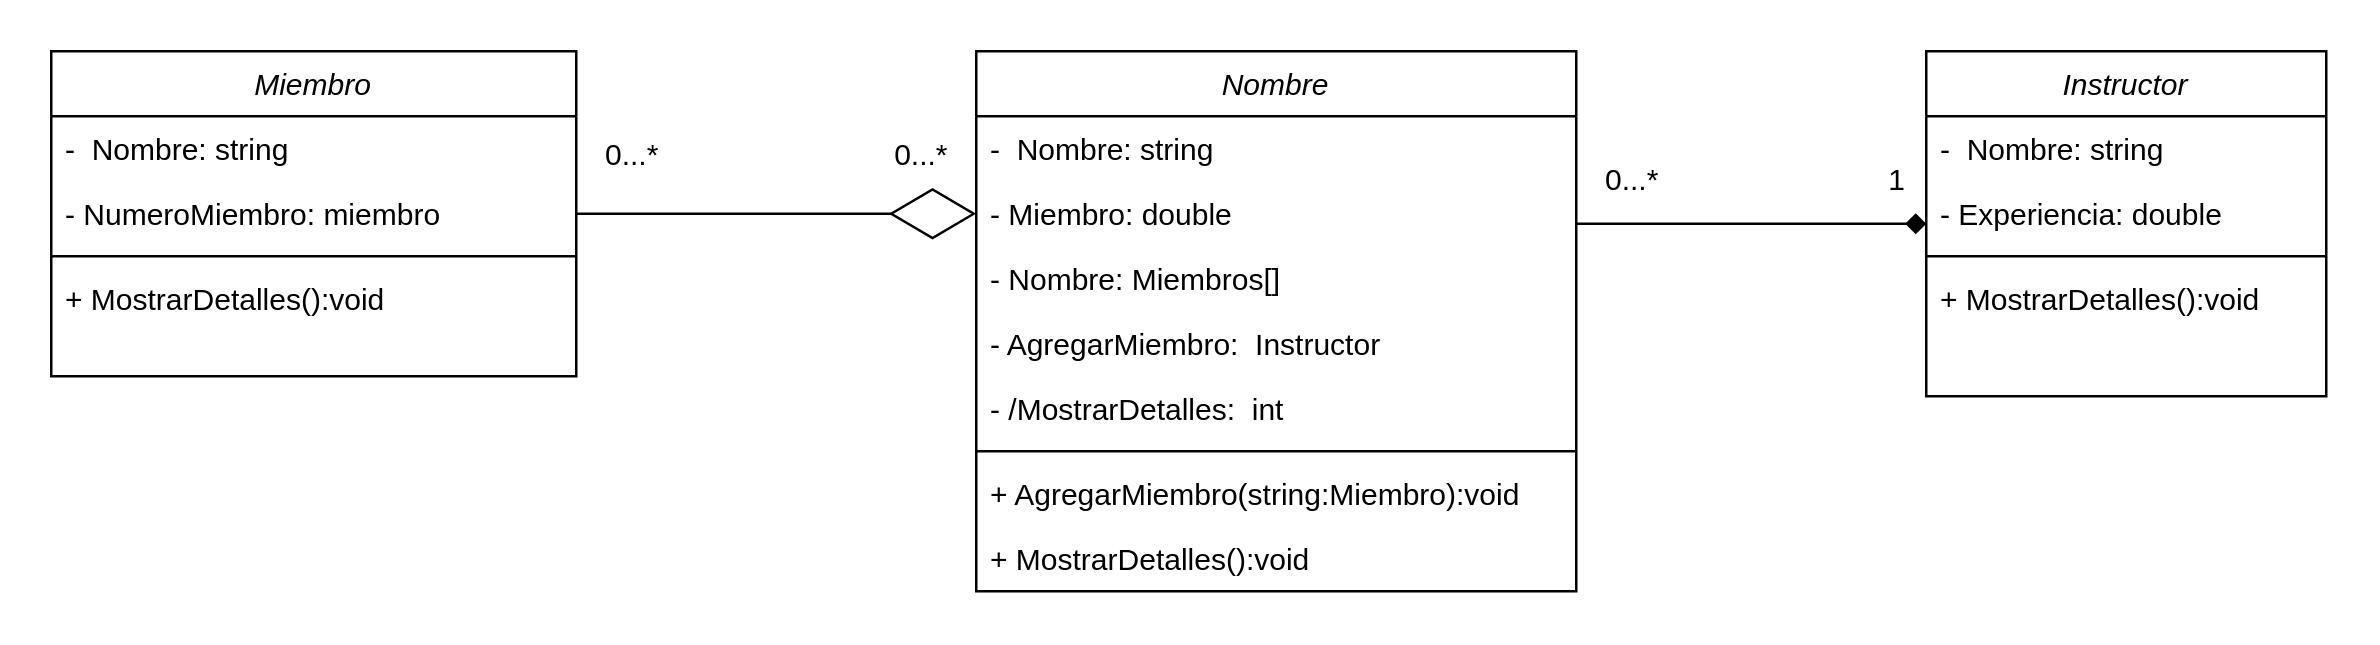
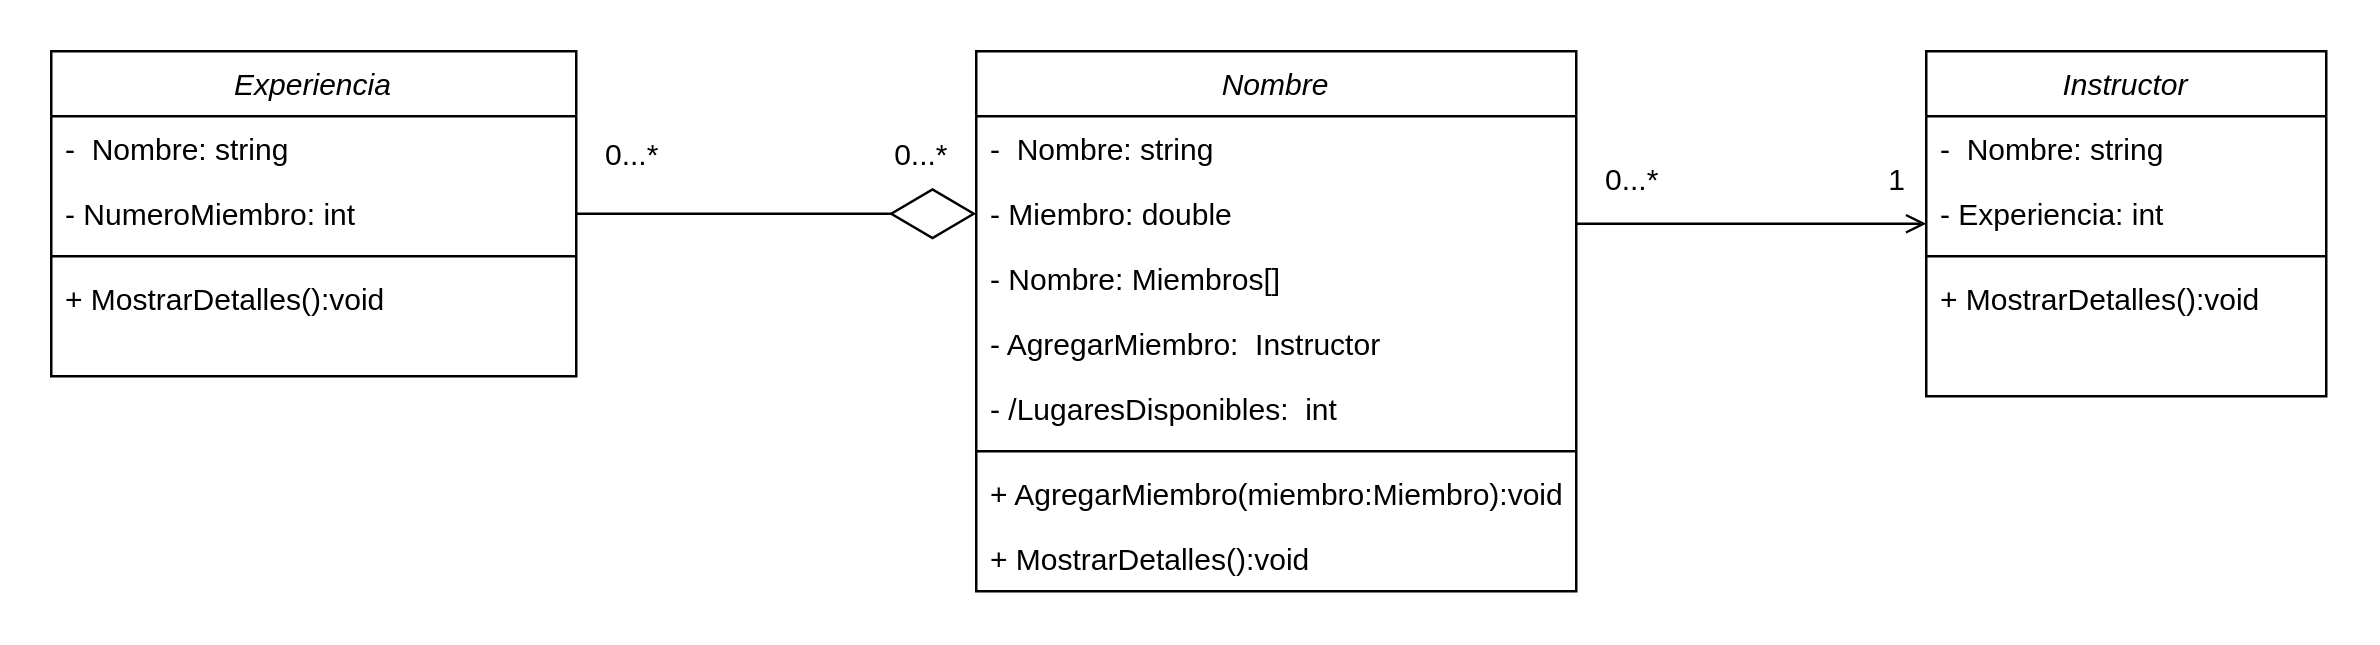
node "Miembro": label "Miembro" -> "Experiencia"
node "- NumeroMiembro: miembro": label "- NumeroMiembro: miembro" -> "- NumeroMiembro: int"
node "- Experiencia: double": label "- Experiencia: double" -> "- Experiencia: int"
edge "Nombre" -> "Instructor": arrowhead diamond -> open
node "- /MostrarDetalles: int": label "- /MostrarDetalles: int" -> "- /LugaresDisponibles: int"
node "+ AgregarMiembro(string:Miembro):void": label "+ AgregarMiembro(string:Miembro):void" -> "+ AgregarMiembro(miembro:Miembro):void"
